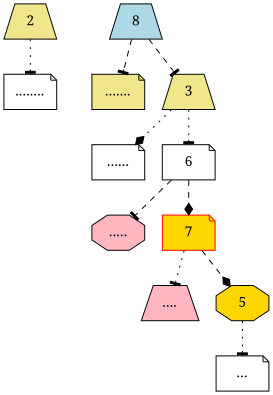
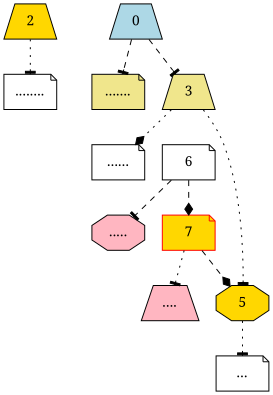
node "2": fillcolor khaki -> gold
node "8": label "8" -> "0"
edge "3" -> "6": now "3" -> "5"
